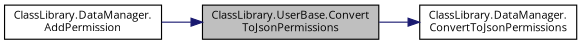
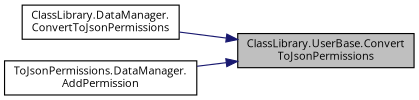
node "ClassLibrary.DataManager. AddPermission": label "ClassLibrary.DataManager. AddPermission" -> "ToJsonPermissions.DataManager. AddPermission"
edge "ClassLibrary.UserBase.Convert ToJsonPermissions" -> "ClassLibrary.DataManager. ConvertToJsonPermissions": reversed
